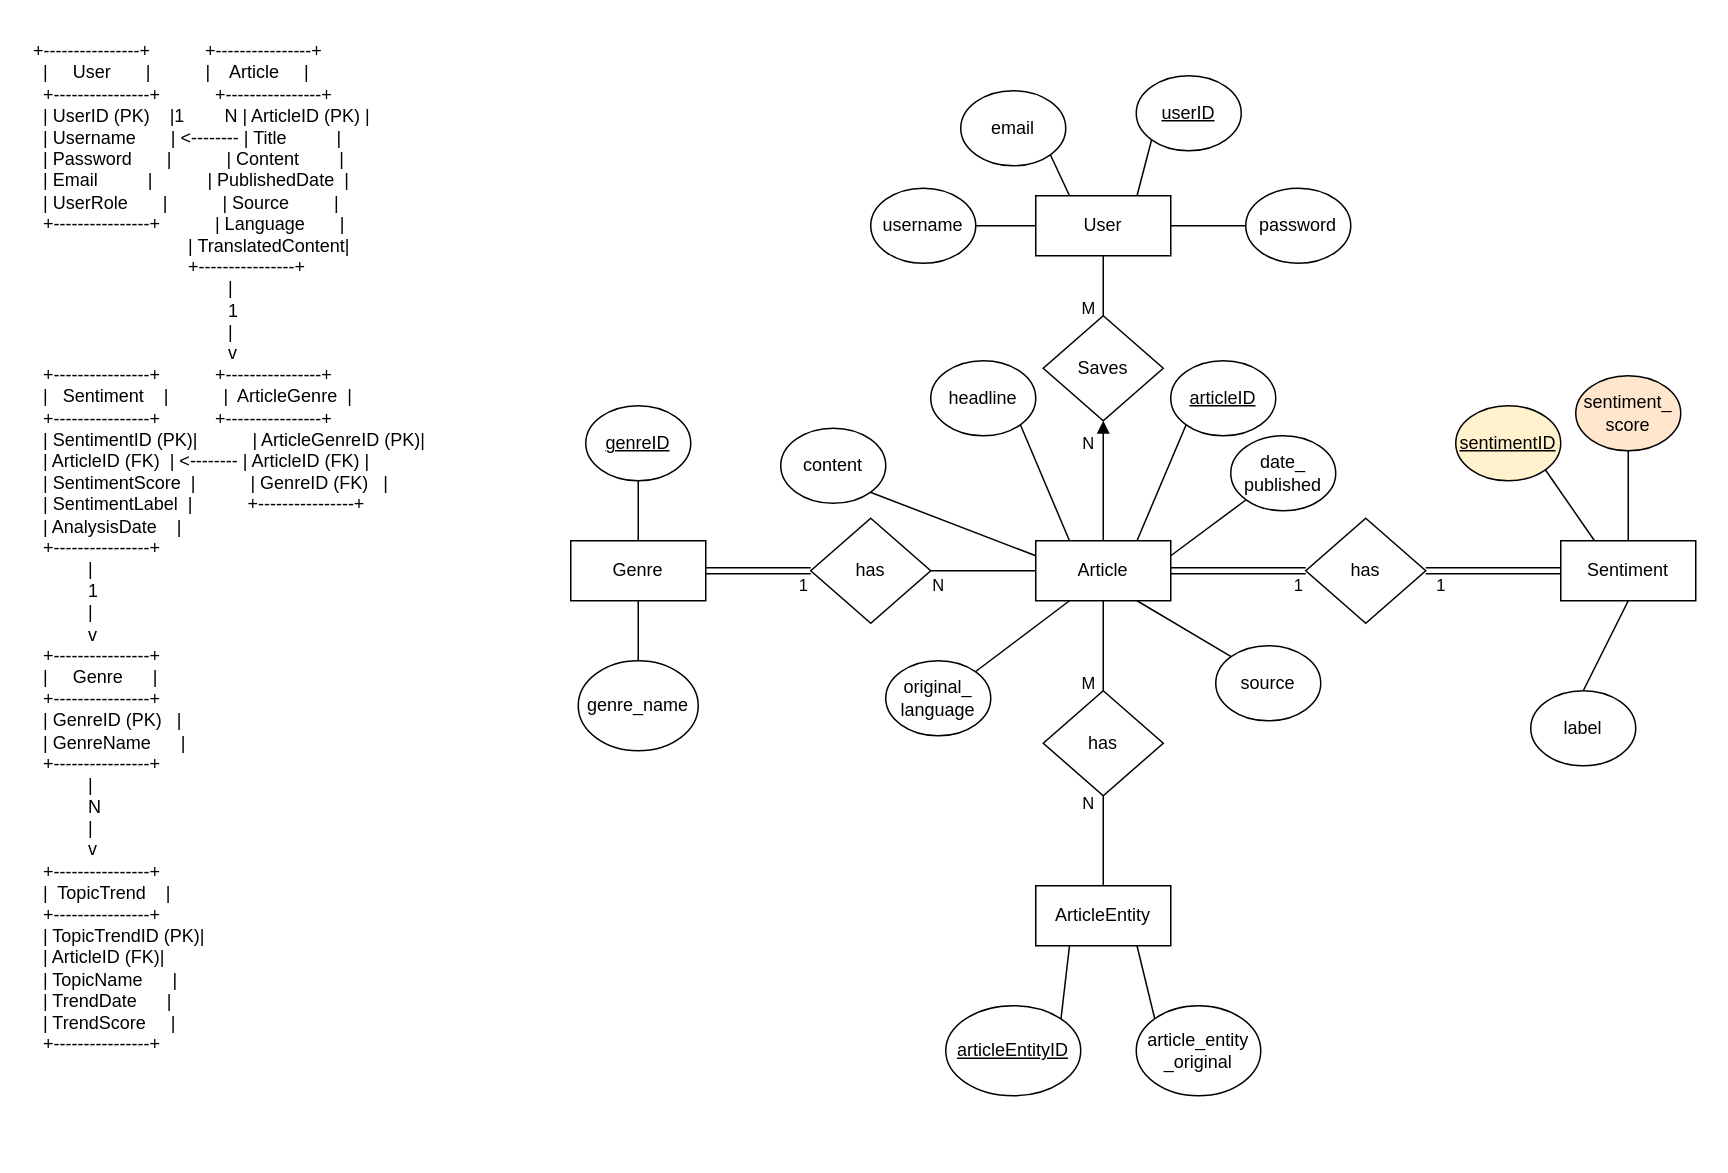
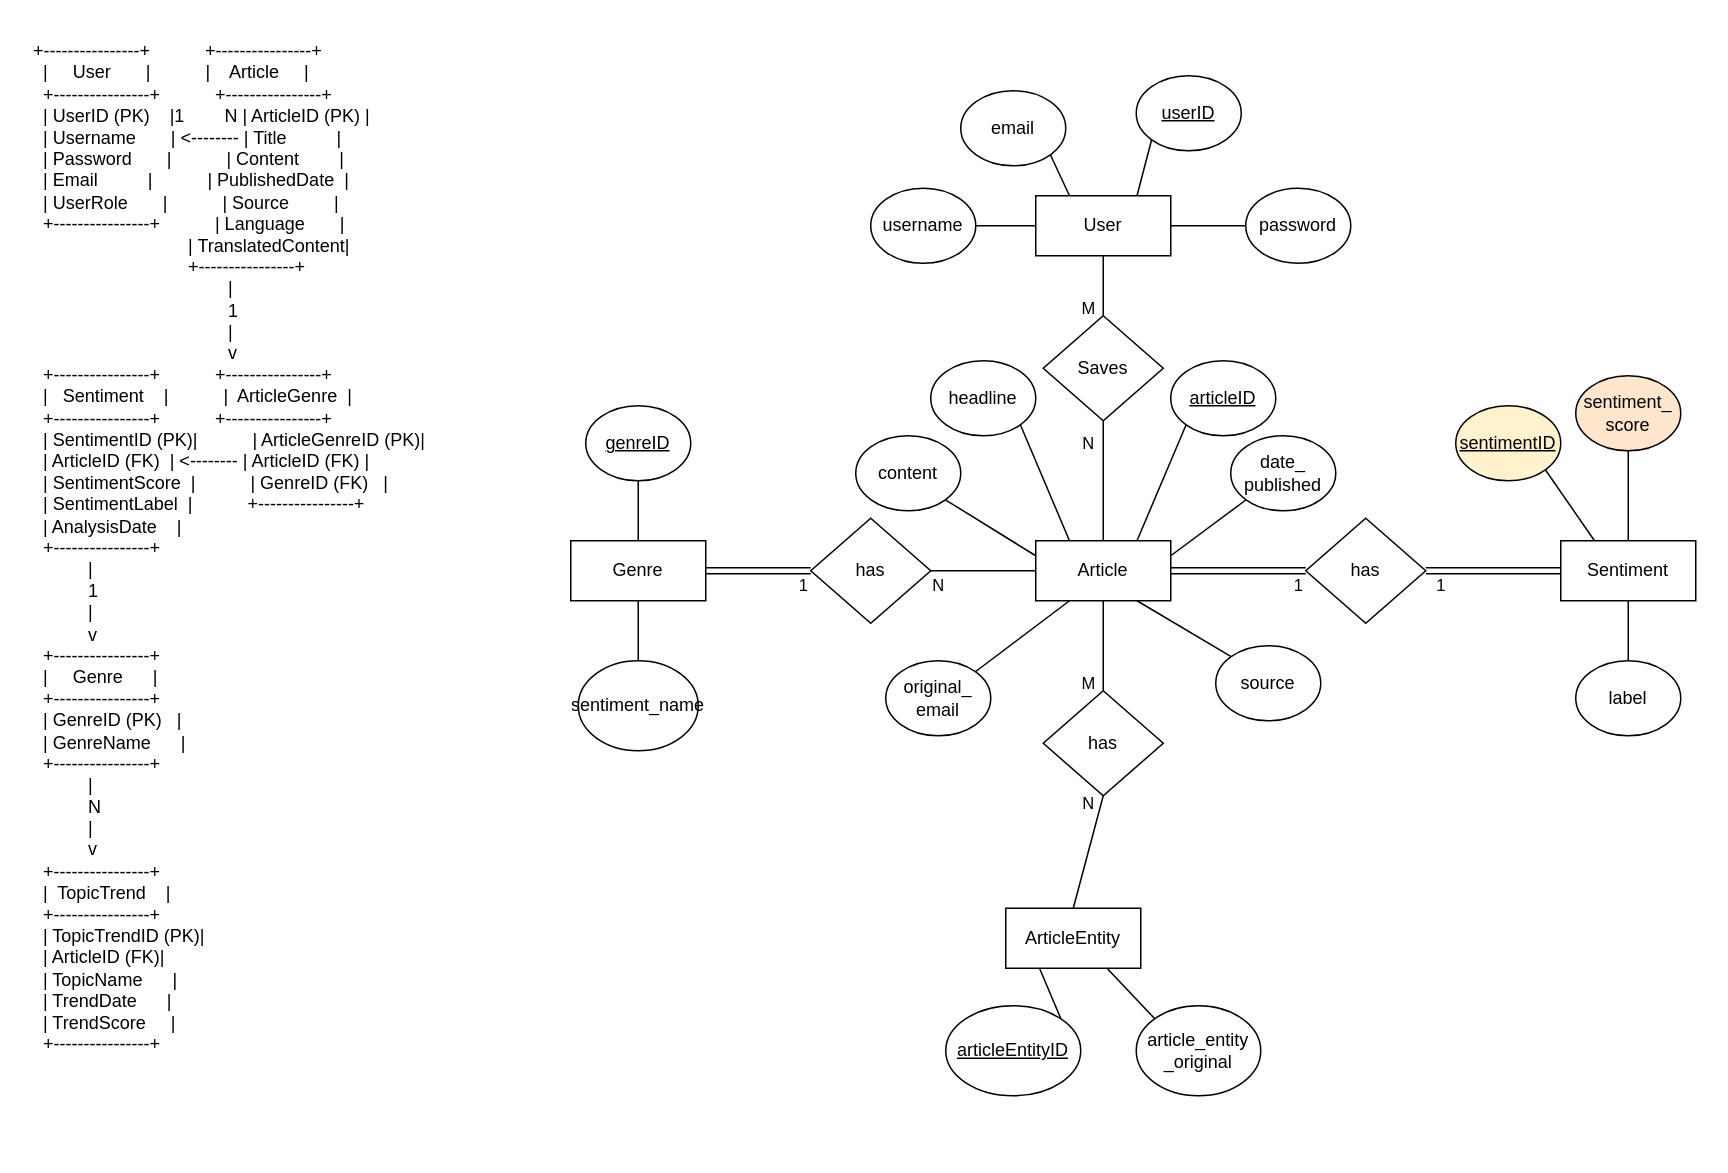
edge "Article" -> "Saves": arrowhead block -> none
node "content": moved (833, 466) -> (908, 473)
node "original_ language": label "original_ language" -> "original_ email"
node "genre_name": label "genre_name" -> "sentiment_name"
node "label": moved (1583, 728) -> (1628, 698)
node "ArticleEntity": moved (1103, 916) -> (1073, 938)
